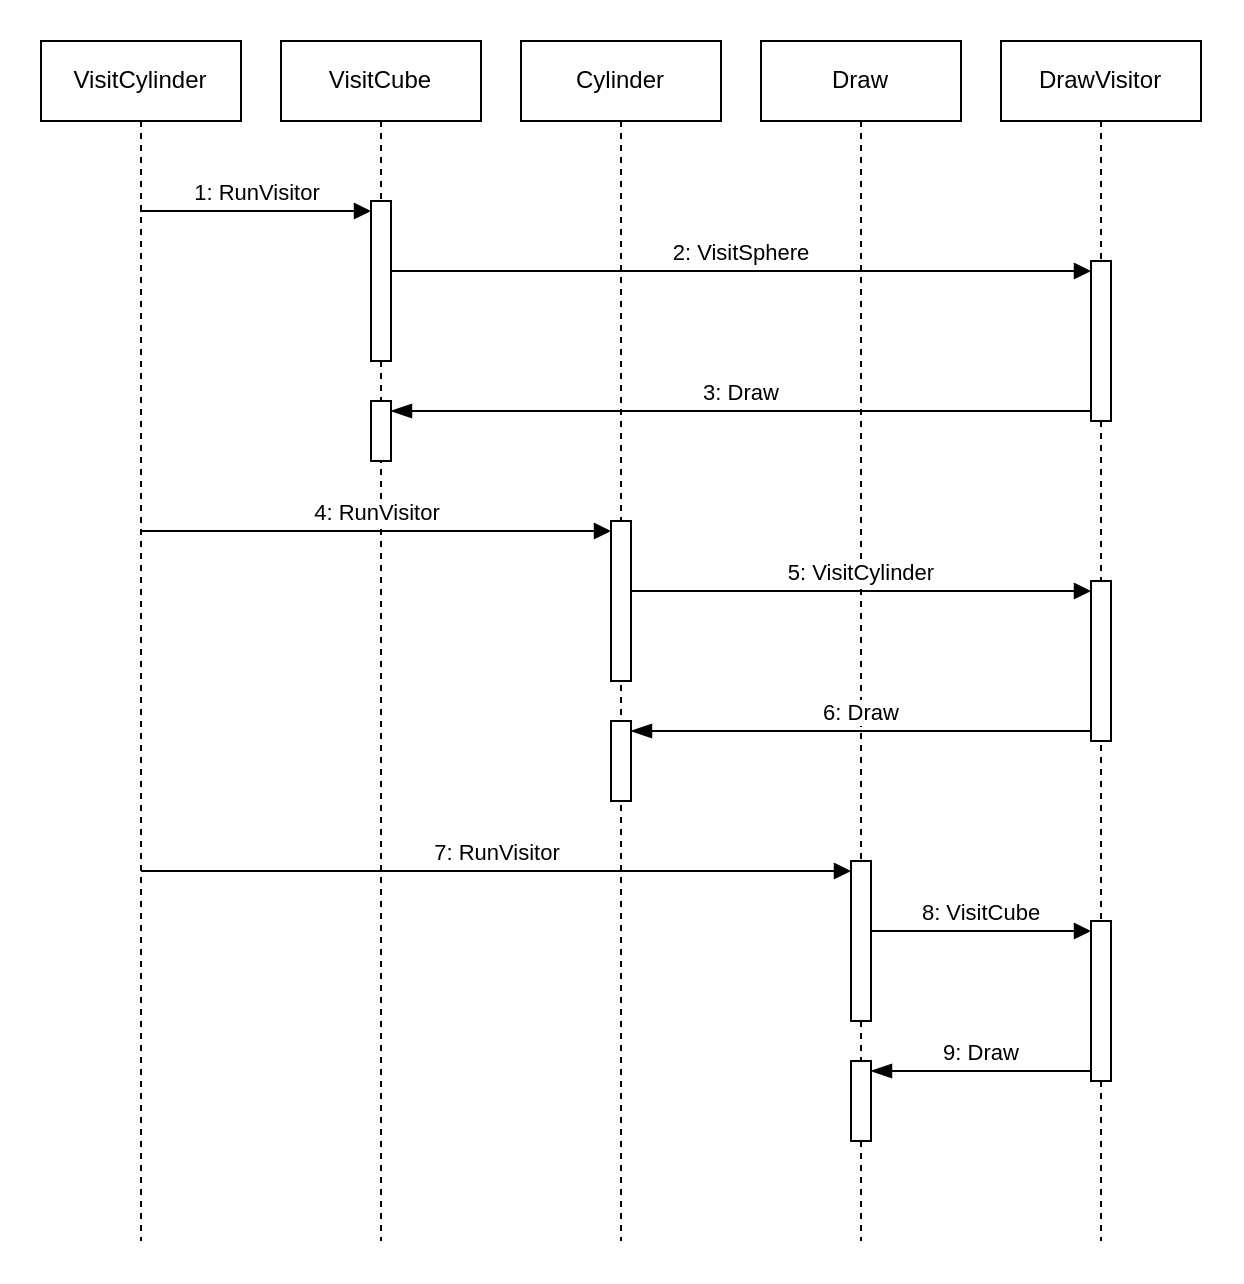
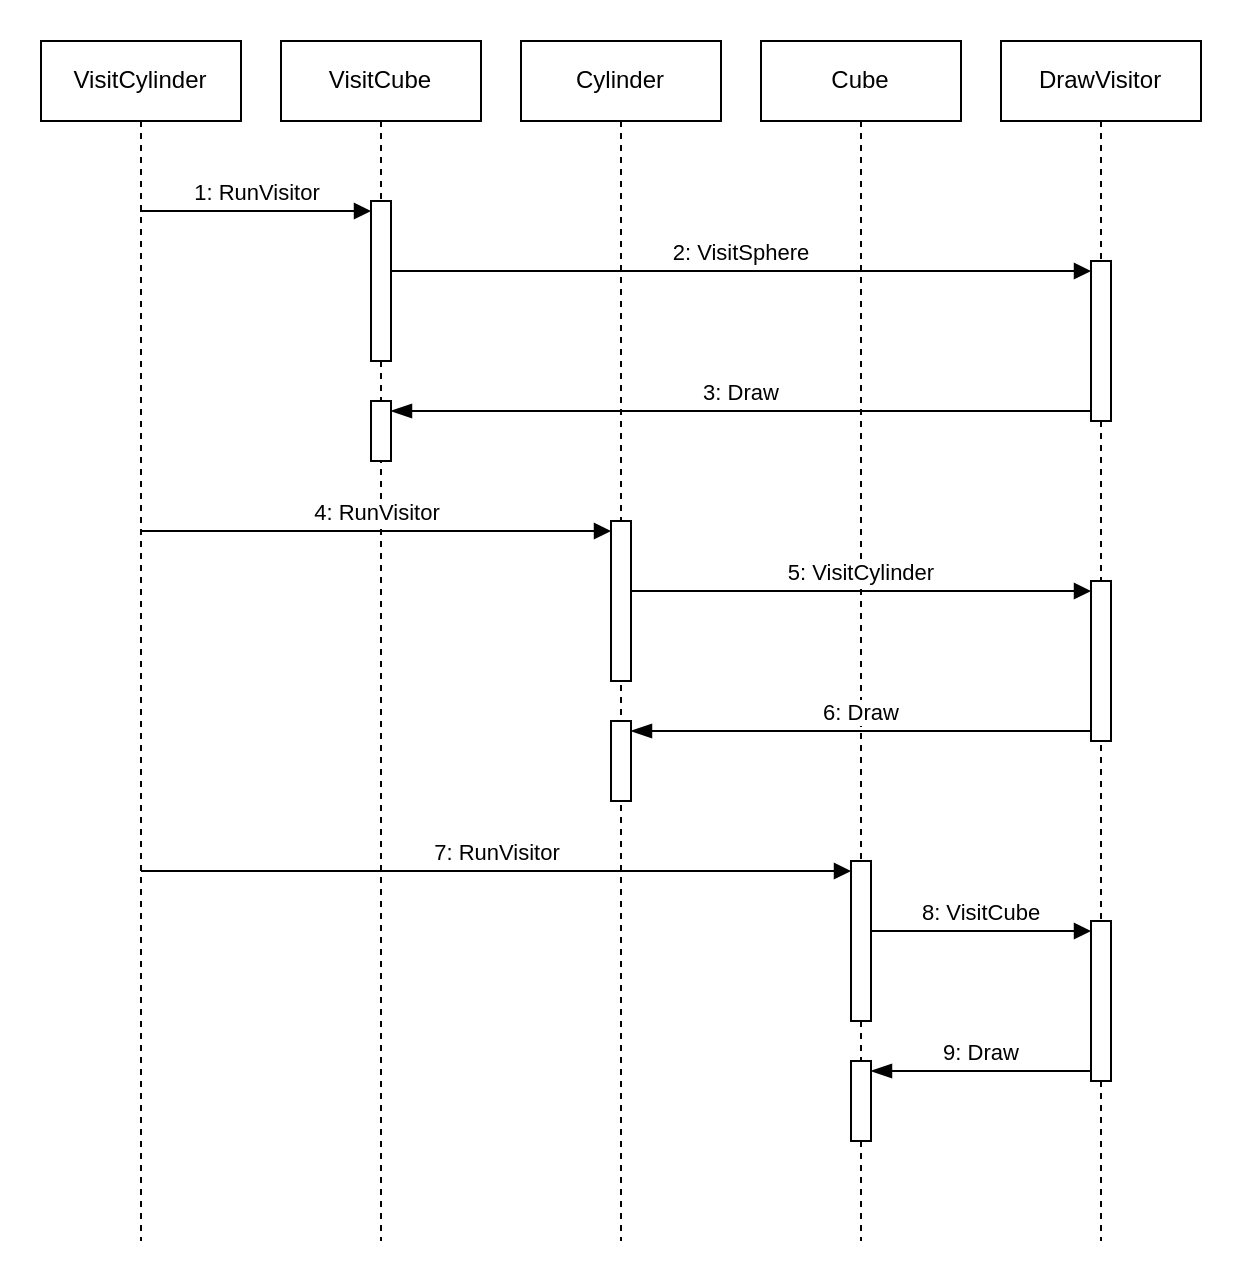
node "Draw": label "Draw" -> "Cube"
